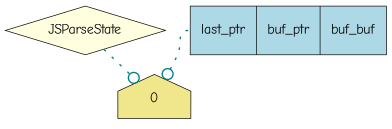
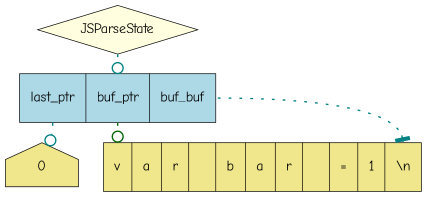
edge "JSParseState" -> "0": now "JSParseState" -> "last_ptr"
node "v": added
